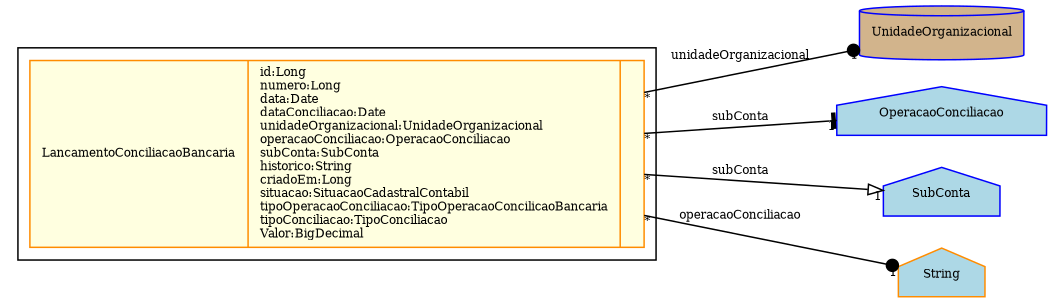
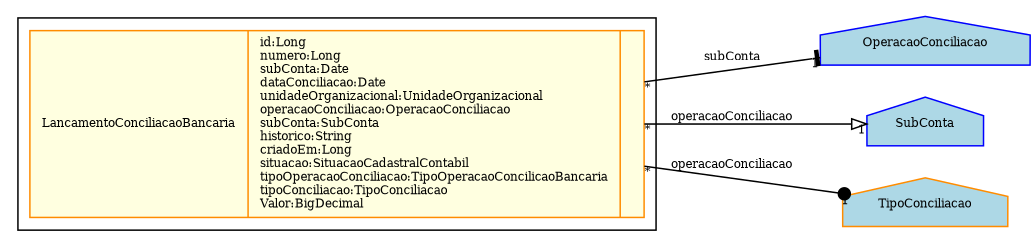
node "UnidadeOrganizacional": removed
node "LancamentoConciliacaoBancaria": text "data:Date" -> "subConta:Date"
edge "LancamentoConciliacaoBancaria" -> "SubConta": label "subConta" -> "operacaoConciliacao"
node "String": label "String" -> "TipoConciliacao"
